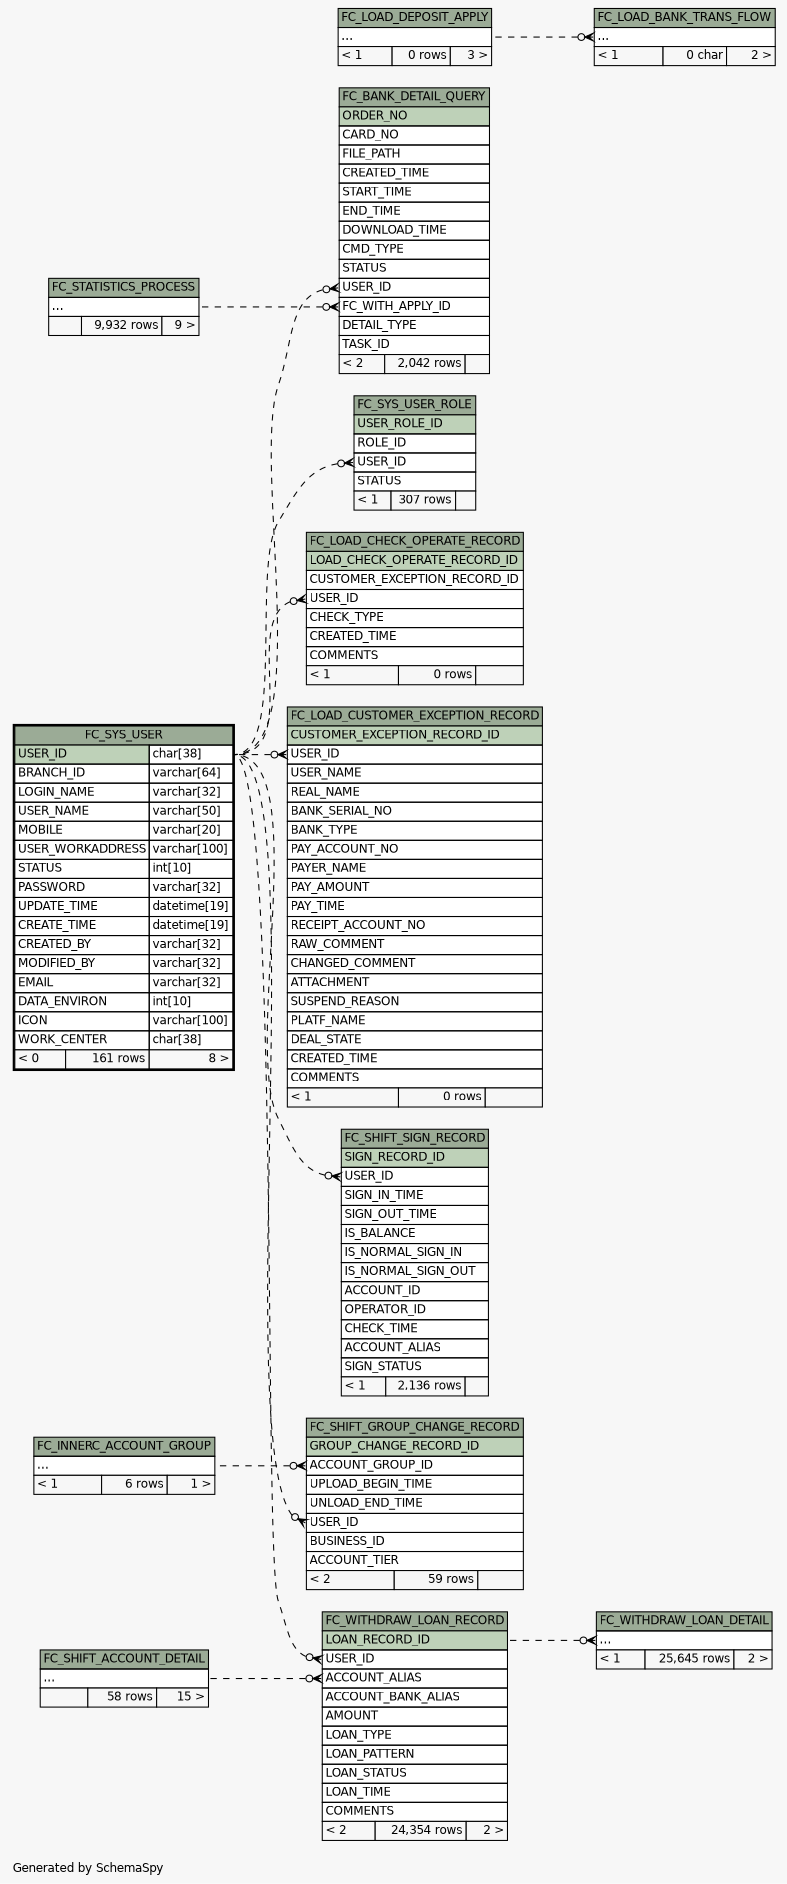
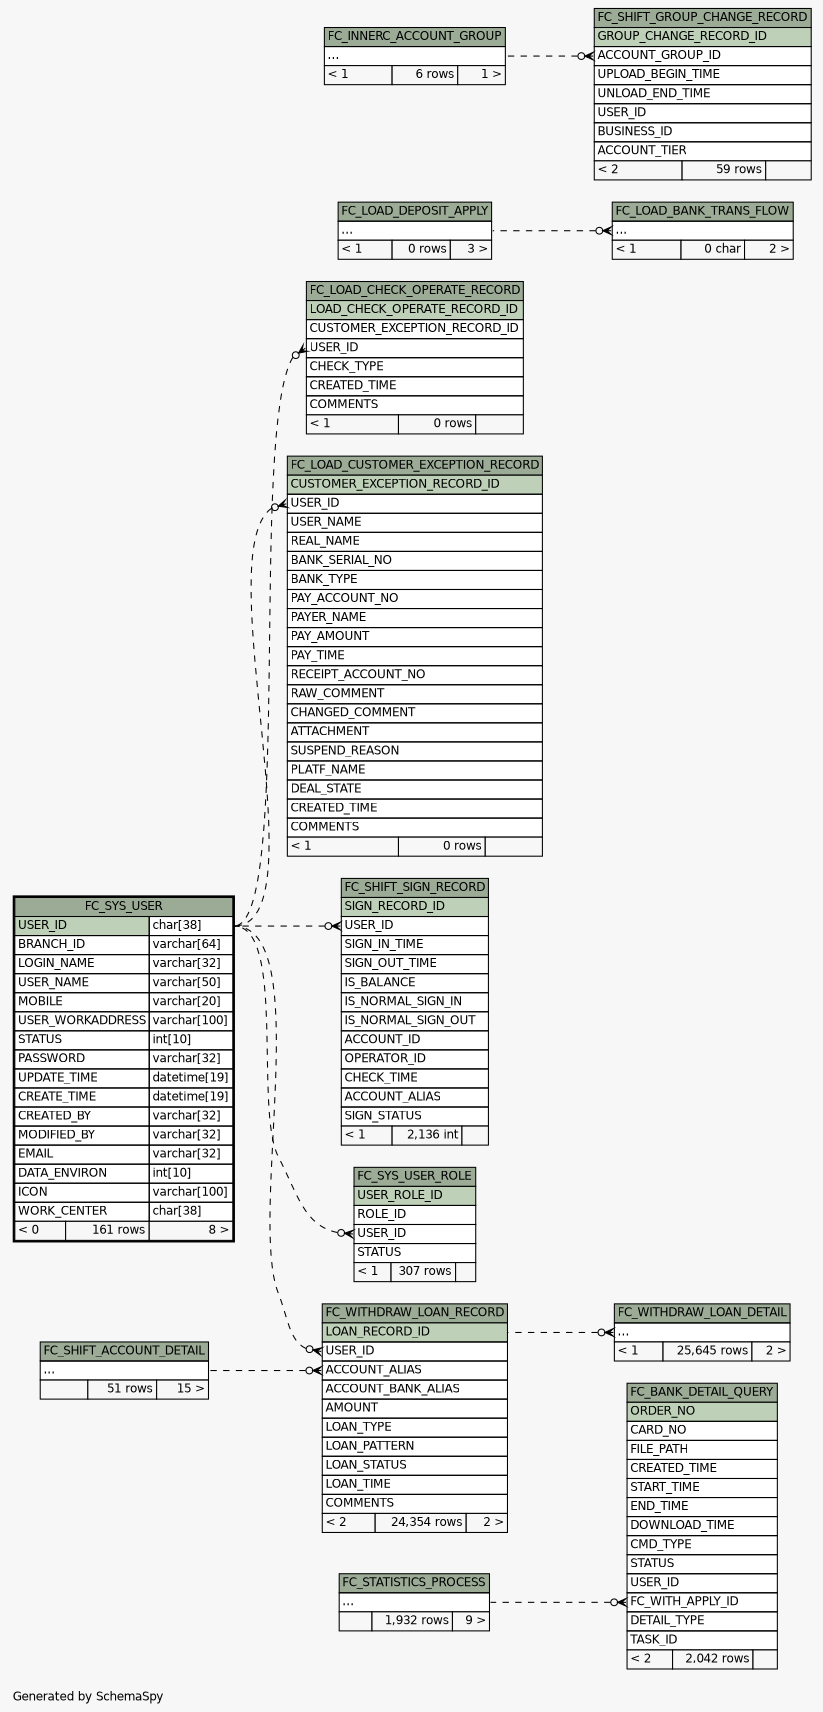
node "FC_STATISTICS_PROCESS": text "9,932 rows" -> "1,932 rows"
edge "FC_SYS_USER" -> "FC_BANK_DETAIL_QUERY": removed
edge "FC_SYS_USER" -> "FC_SHIFT_GROUP_CHANGE_RECORD": removed
node "FC_SHIFT_SIGN_RECORD": text "2,136 rows" -> "2,136 int"
node "FC_SHIFT_ACCOUNT_DETAIL": text "58 rows" -> "51 rows"
